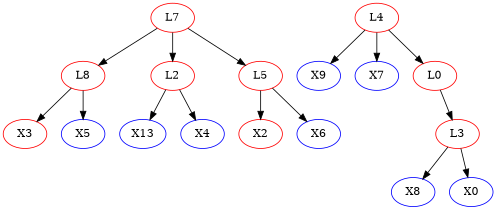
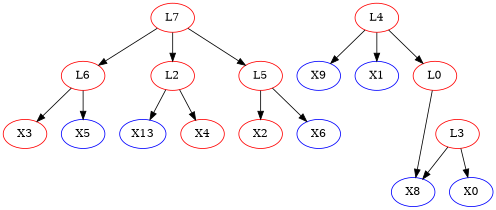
node "L8": label "L8" -> "L6"
node "X7": label "X7" -> "X1"
edge "L0" -> "L3": now "L0" -> "X8"
node "X4": color blue -> red
